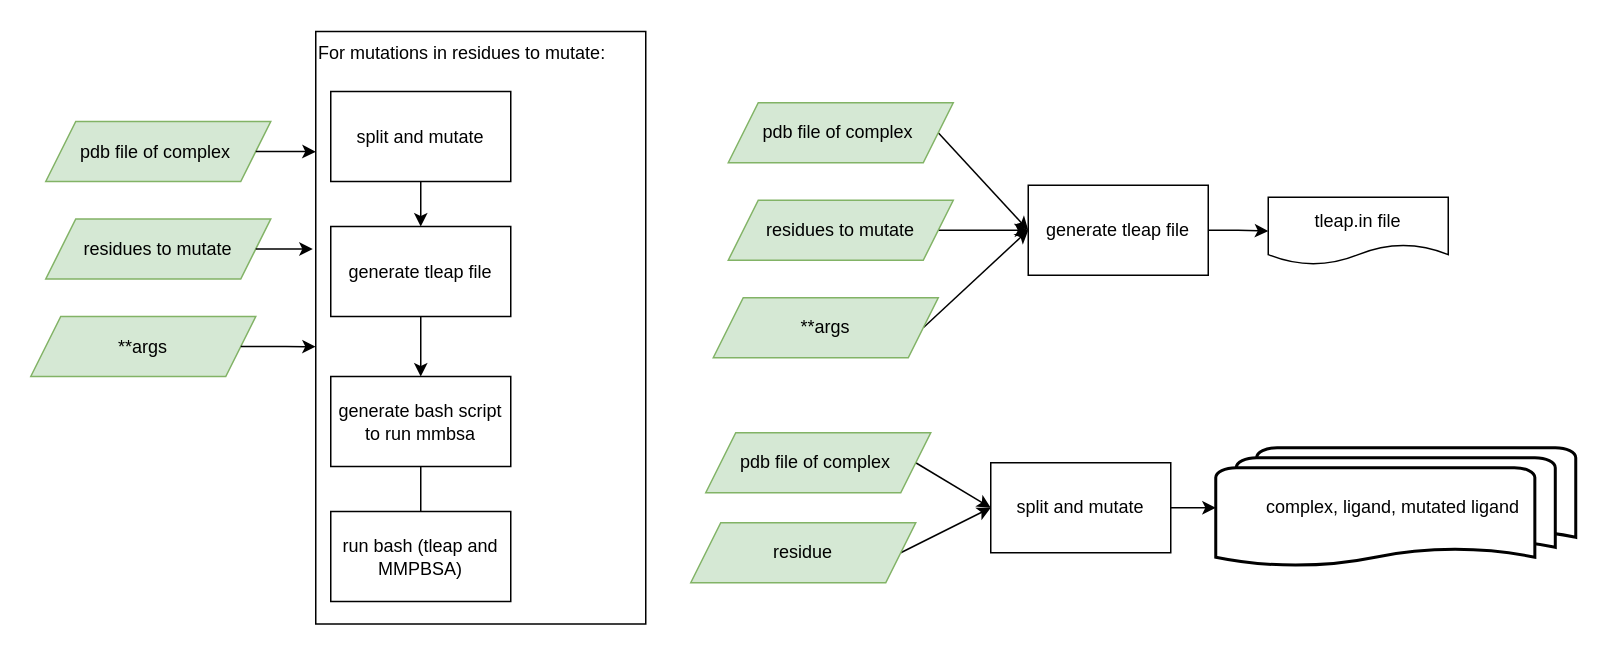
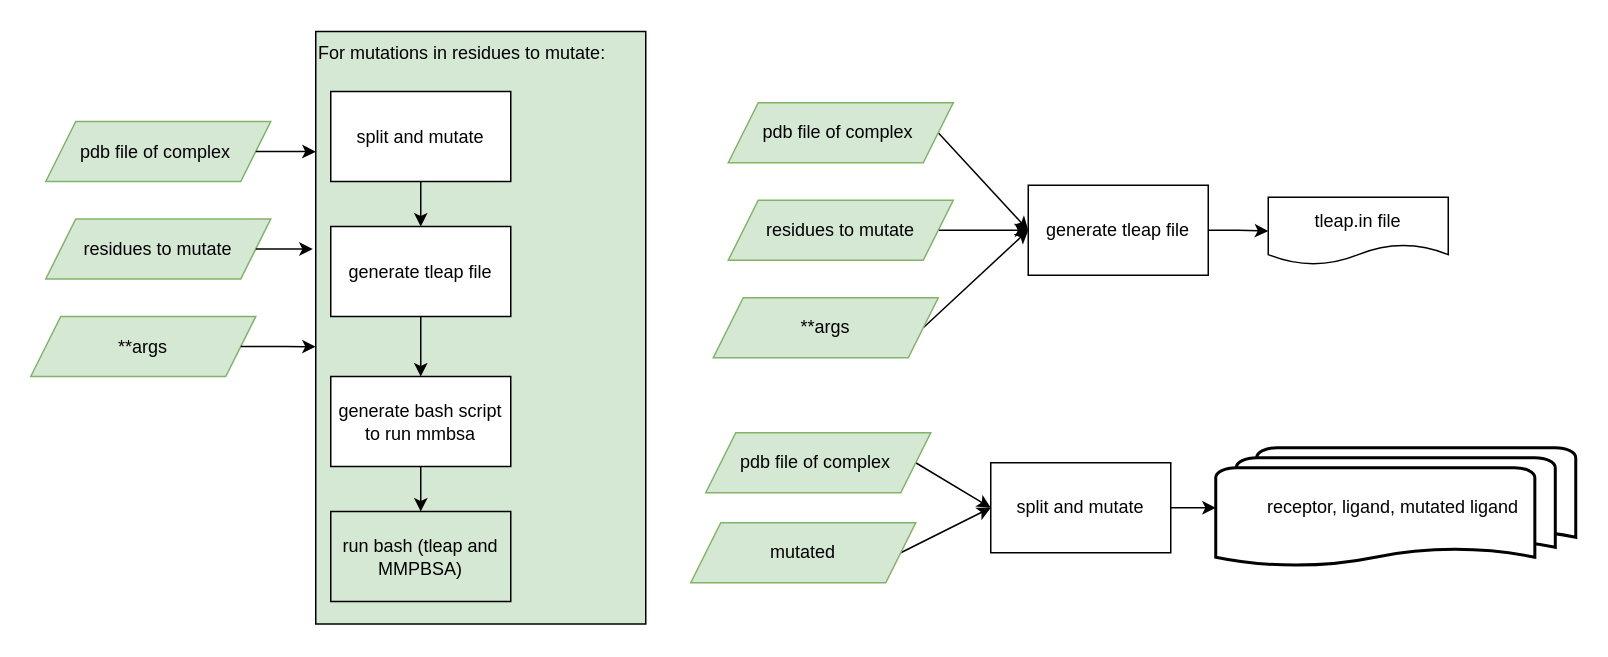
node "For mutations in residues to mutate:": fillcolor #ffffff -> #d5e8d4
edge "generate bash script to run mmbsa" -- "run bash (tleap and MMPBSA)": arrowhead none -> classic
node "complex, ligand, mutated ligand": label "complex, ligand, mutated ligand" -> "receptor, ligand, mutated ligand"
node "residue": label "residue" -> "mutated"
node "run bash (tleap and MMPBSA)": fillcolor #ffffff -> #d5e8d4
